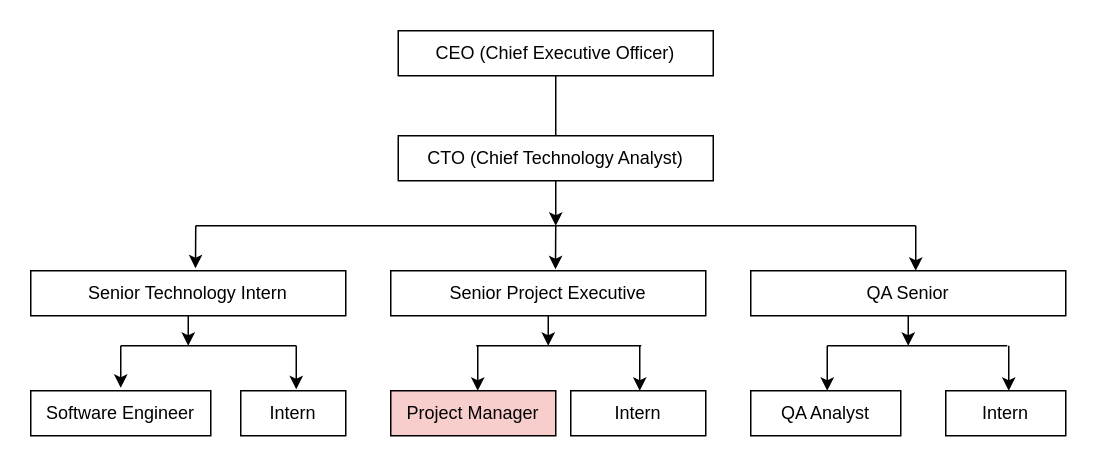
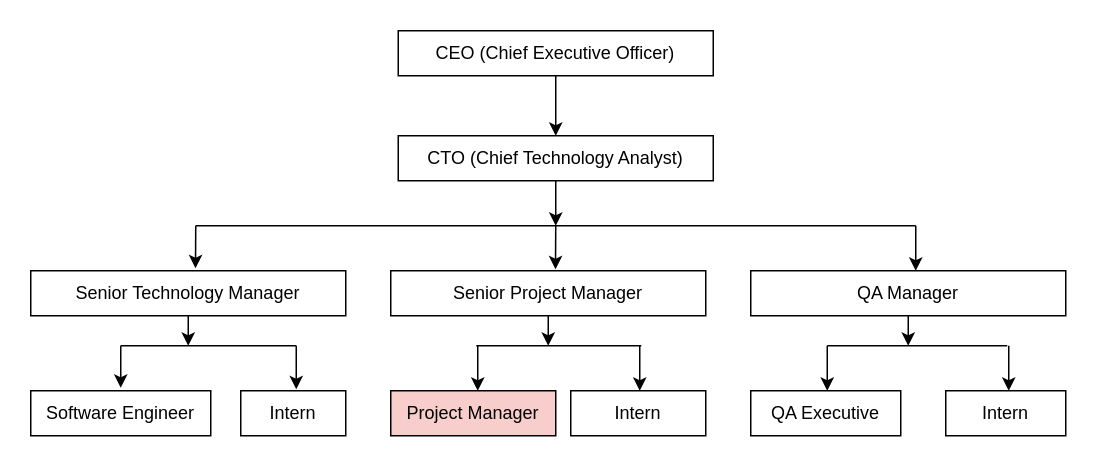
edge "CEO (Chief Executive Officer)" -- "CTO (Chief Technology Analyst)": arrowhead none -> classic
node "Senior Technology Intern": label "Senior Technology Intern" -> "Senior Technology Manager"
node "Senior Project Executive": label "Senior Project Executive" -> "Senior Project Manager"
node "QA Senior": label "QA Senior" -> "QA Manager"
node "QA Analyst": label "QA Analyst" -> "QA Executive"
